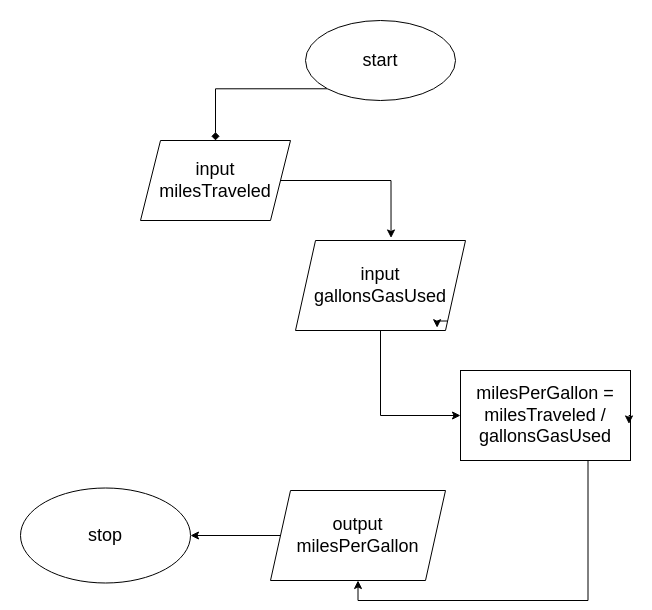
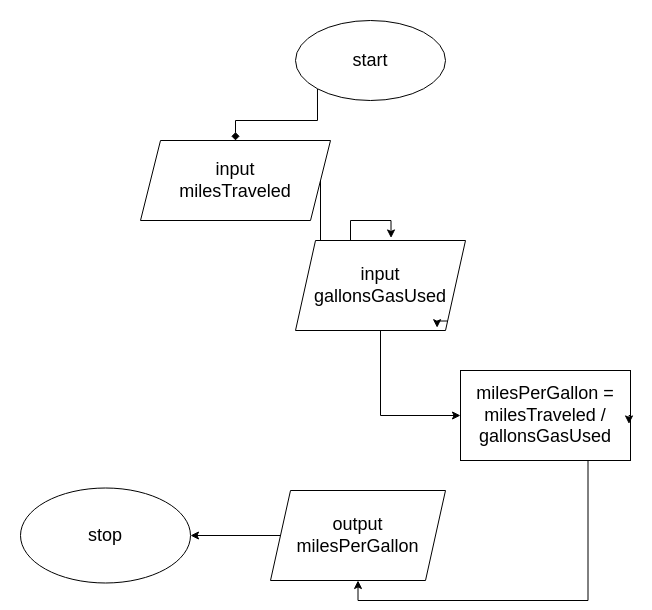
node "start": moved (381, 61) -> (371, 61)
node "input milesTraveled": size 150x80 -> 190x80
